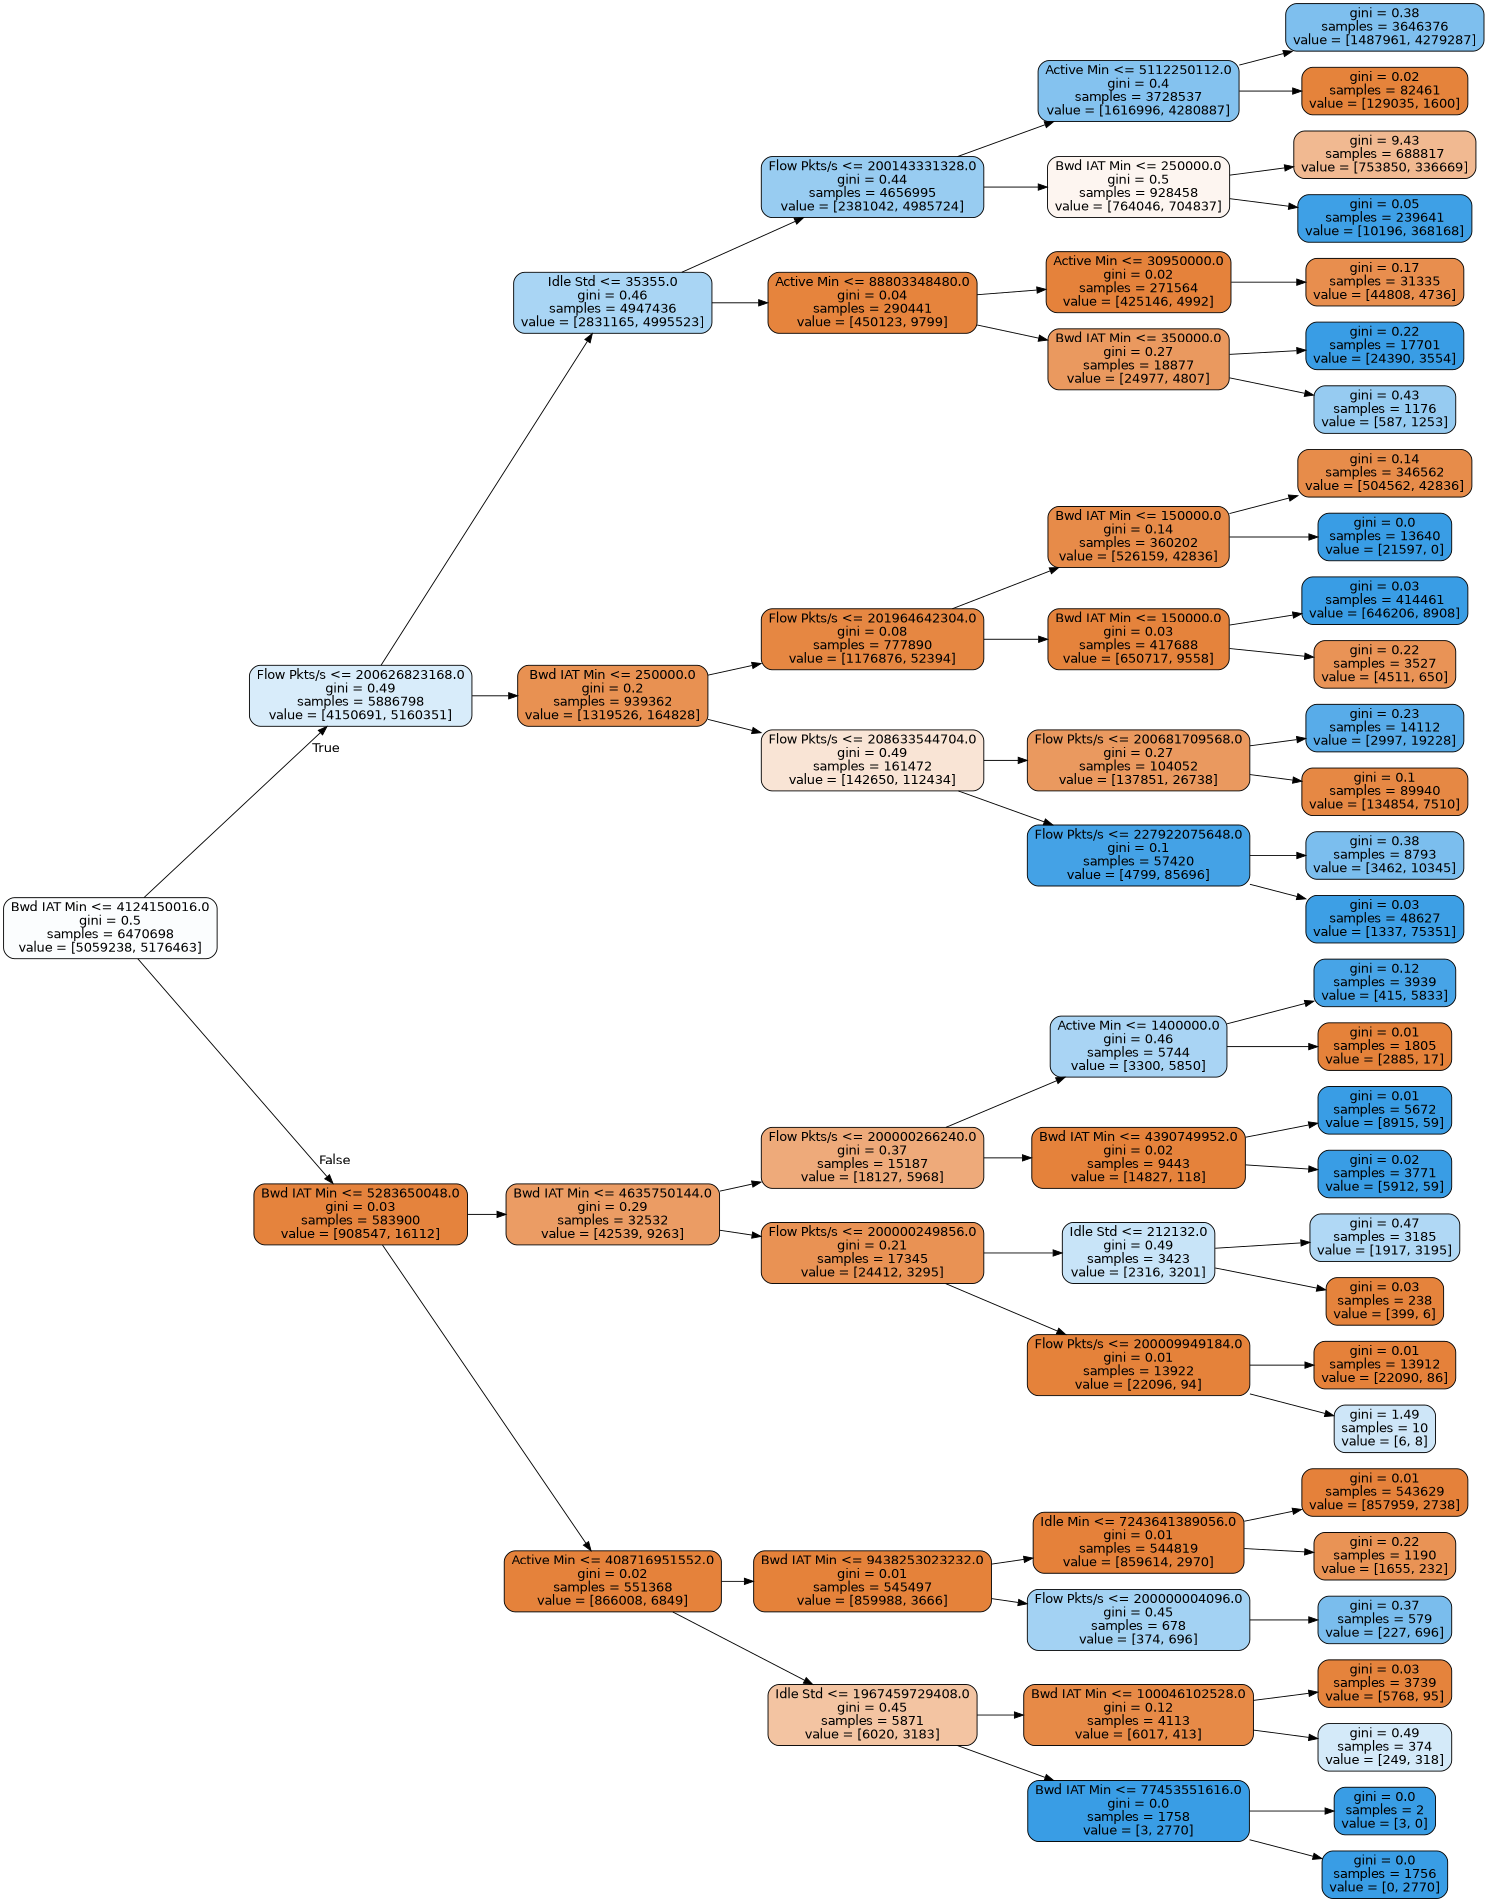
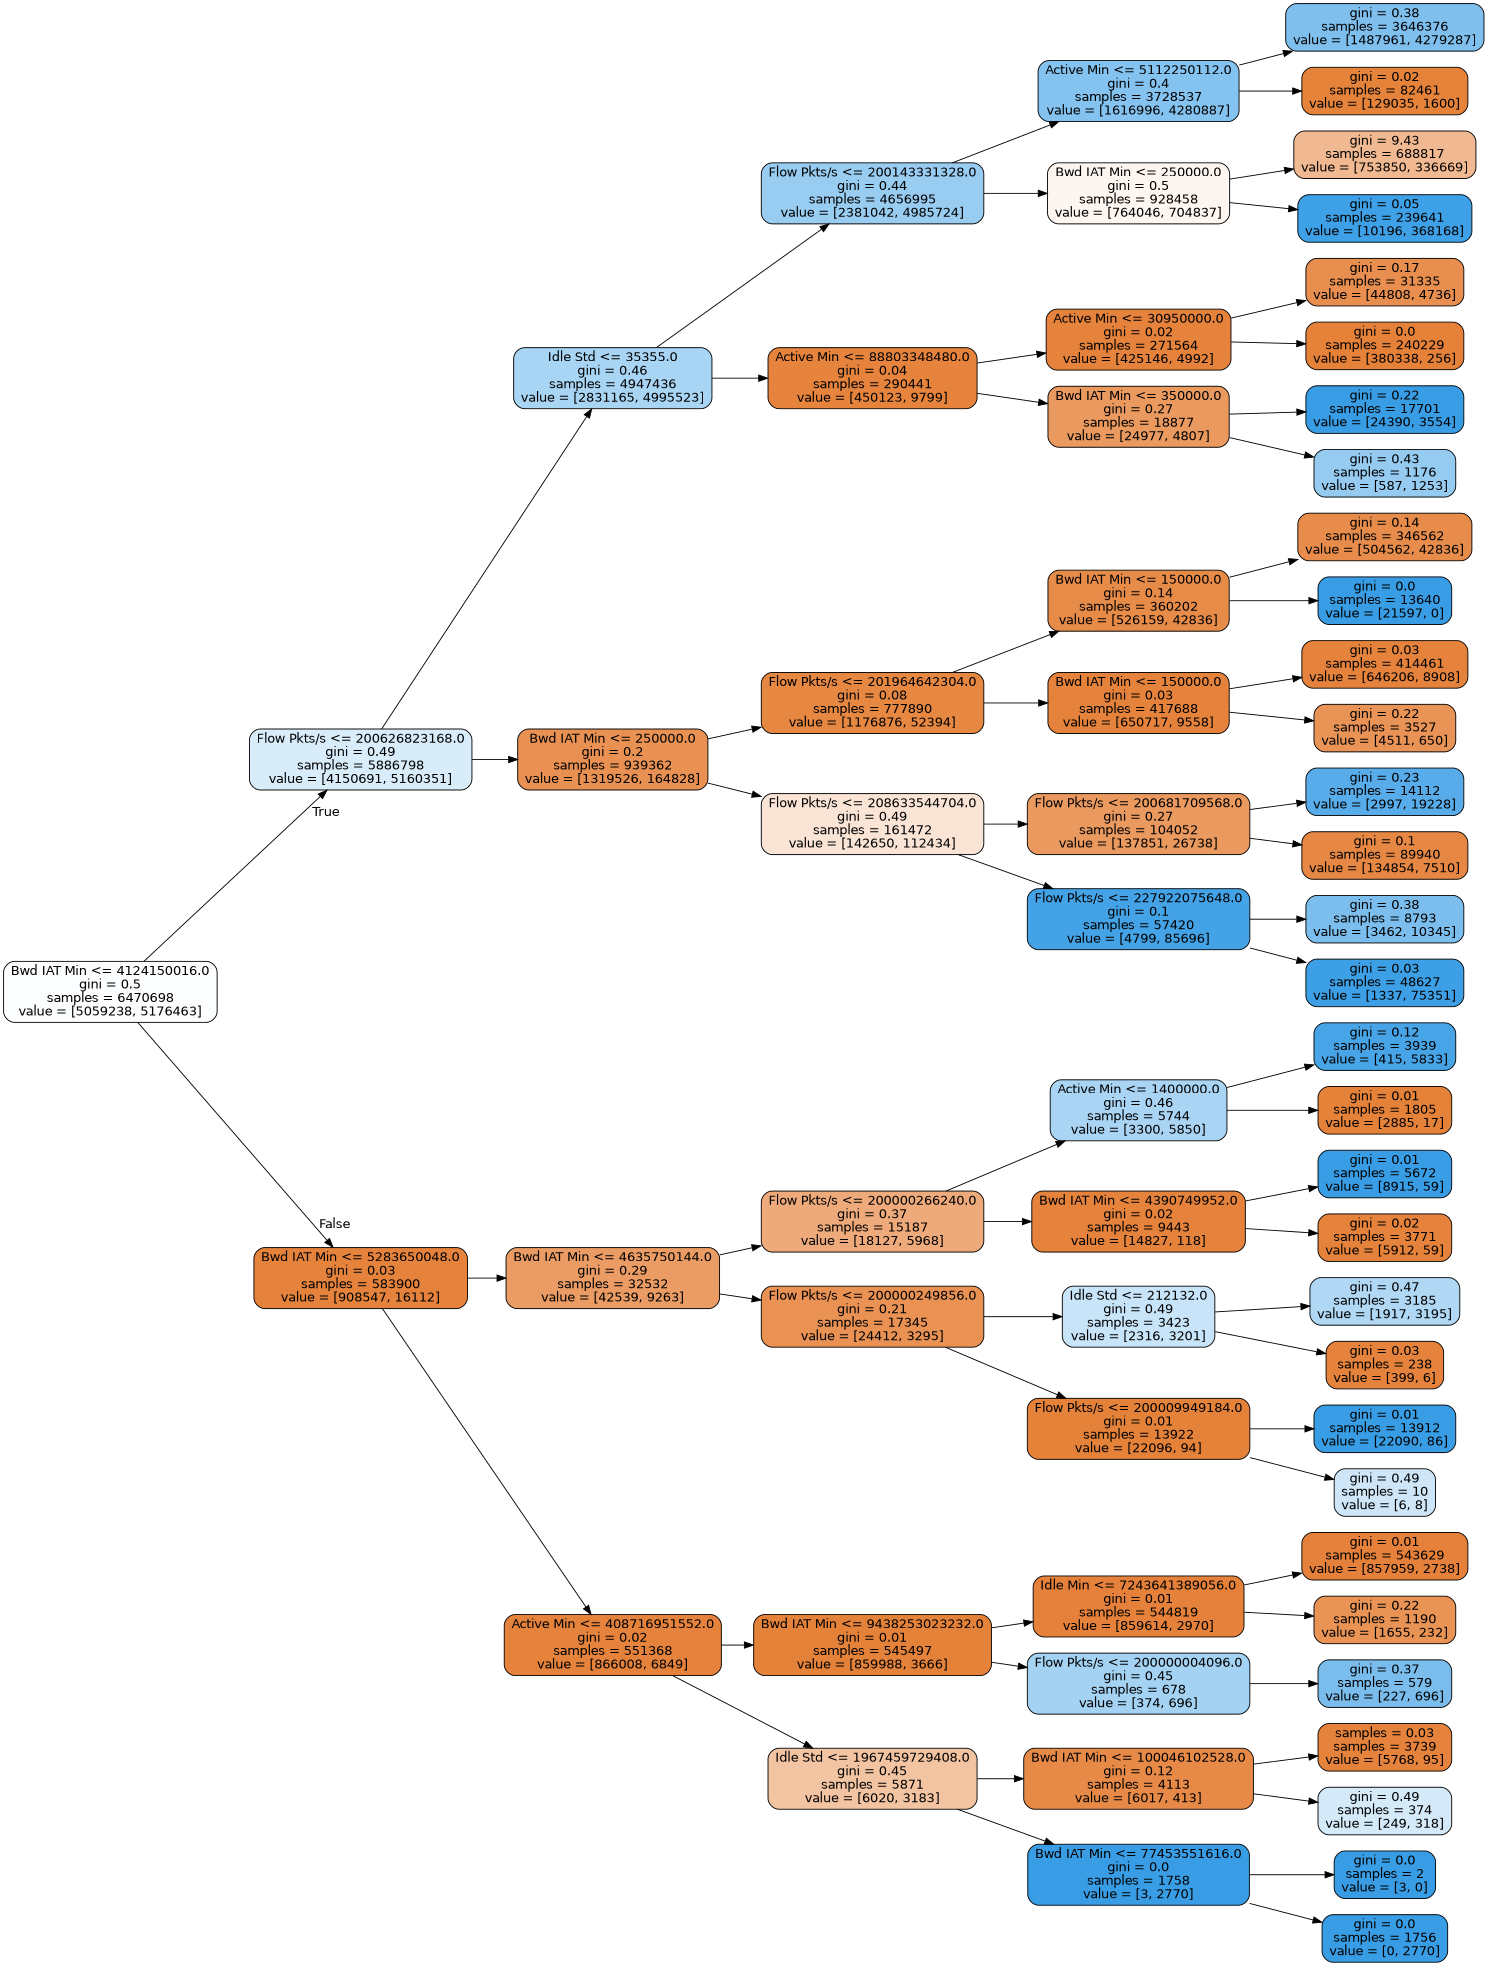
node "gini = 0.0 samples = 240229 value = [380338, 256]": added
node "gini = 0.03 samples = 414461 value = [646206, 8908]": fillcolor #399de5 -> #e5833c
node "gini = 0.02 samples = 3771 value = [5912, 59]": fillcolor #399de5 -> #e5823b
node "gini = 0.01 samples = 13912 value = [22090, 86]": fillcolor #e5813a -> #399de5
node "gini = 1.49 samples = 10 value = [6, 8]": label "gini = 1.49 samples = 10 value = [6, 8]" -> "gini = 0.49 samples = 10 value = [6, 8]"
node "gini = 0.03 samples = 3739 value = [5768, 95]": label "gini = 0.03 samples = 3739 value = [5768, 95]" -> "samples = 0.03 samples = 3739 value = [5768, 95]"
